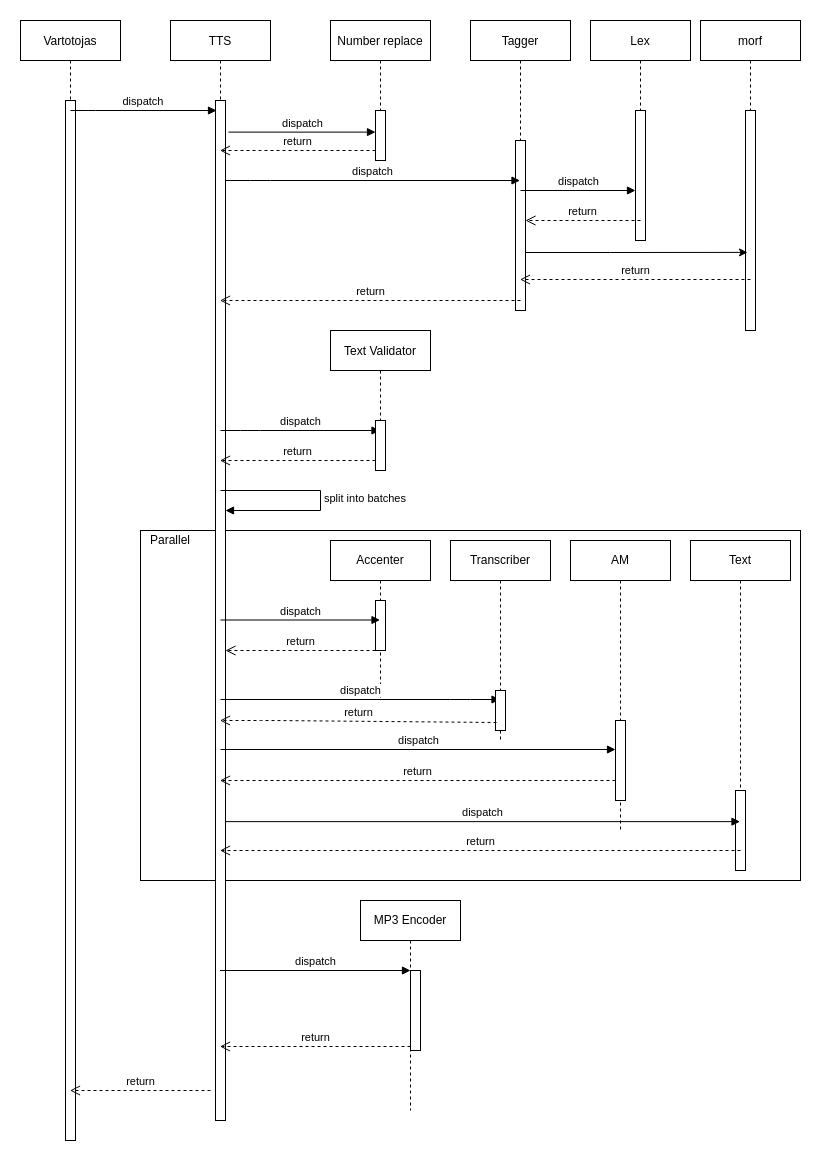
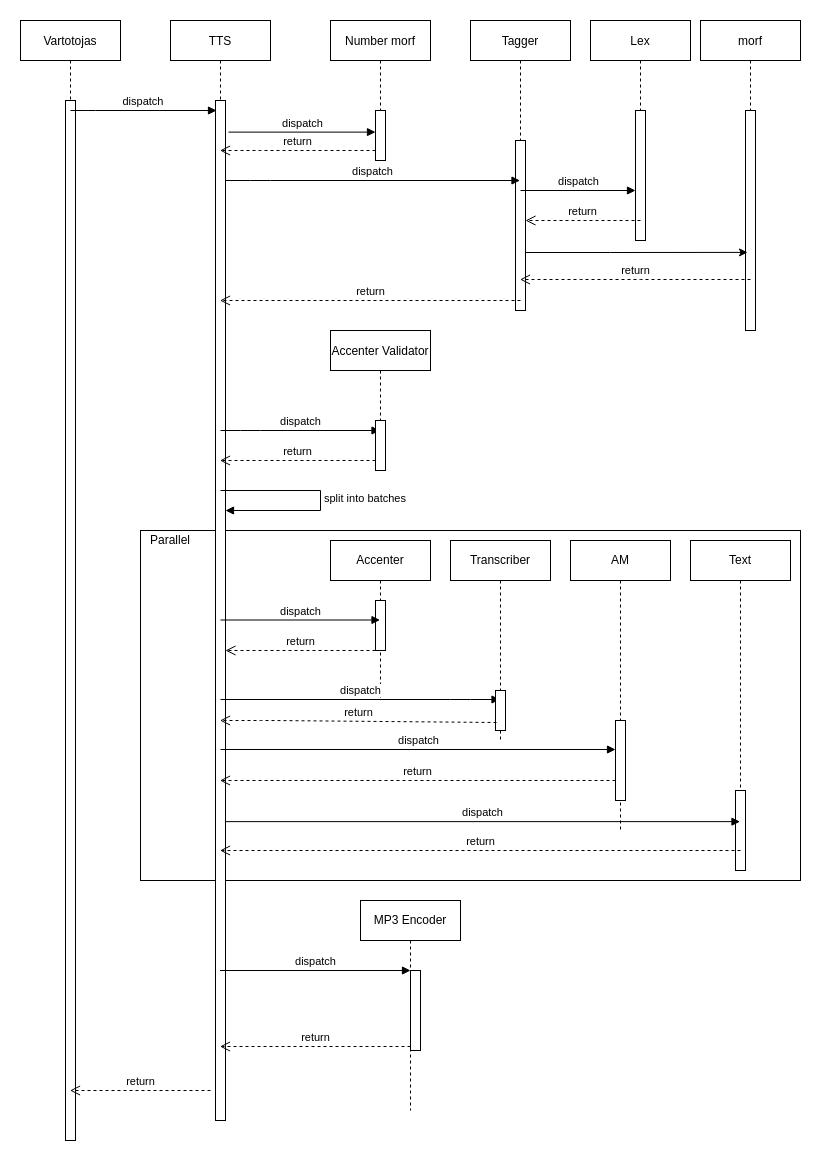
node "Number replace": label "Number replace" -> "Number morf"
node "Text Validator": label "Text Validator" -> "Accenter Validator"
